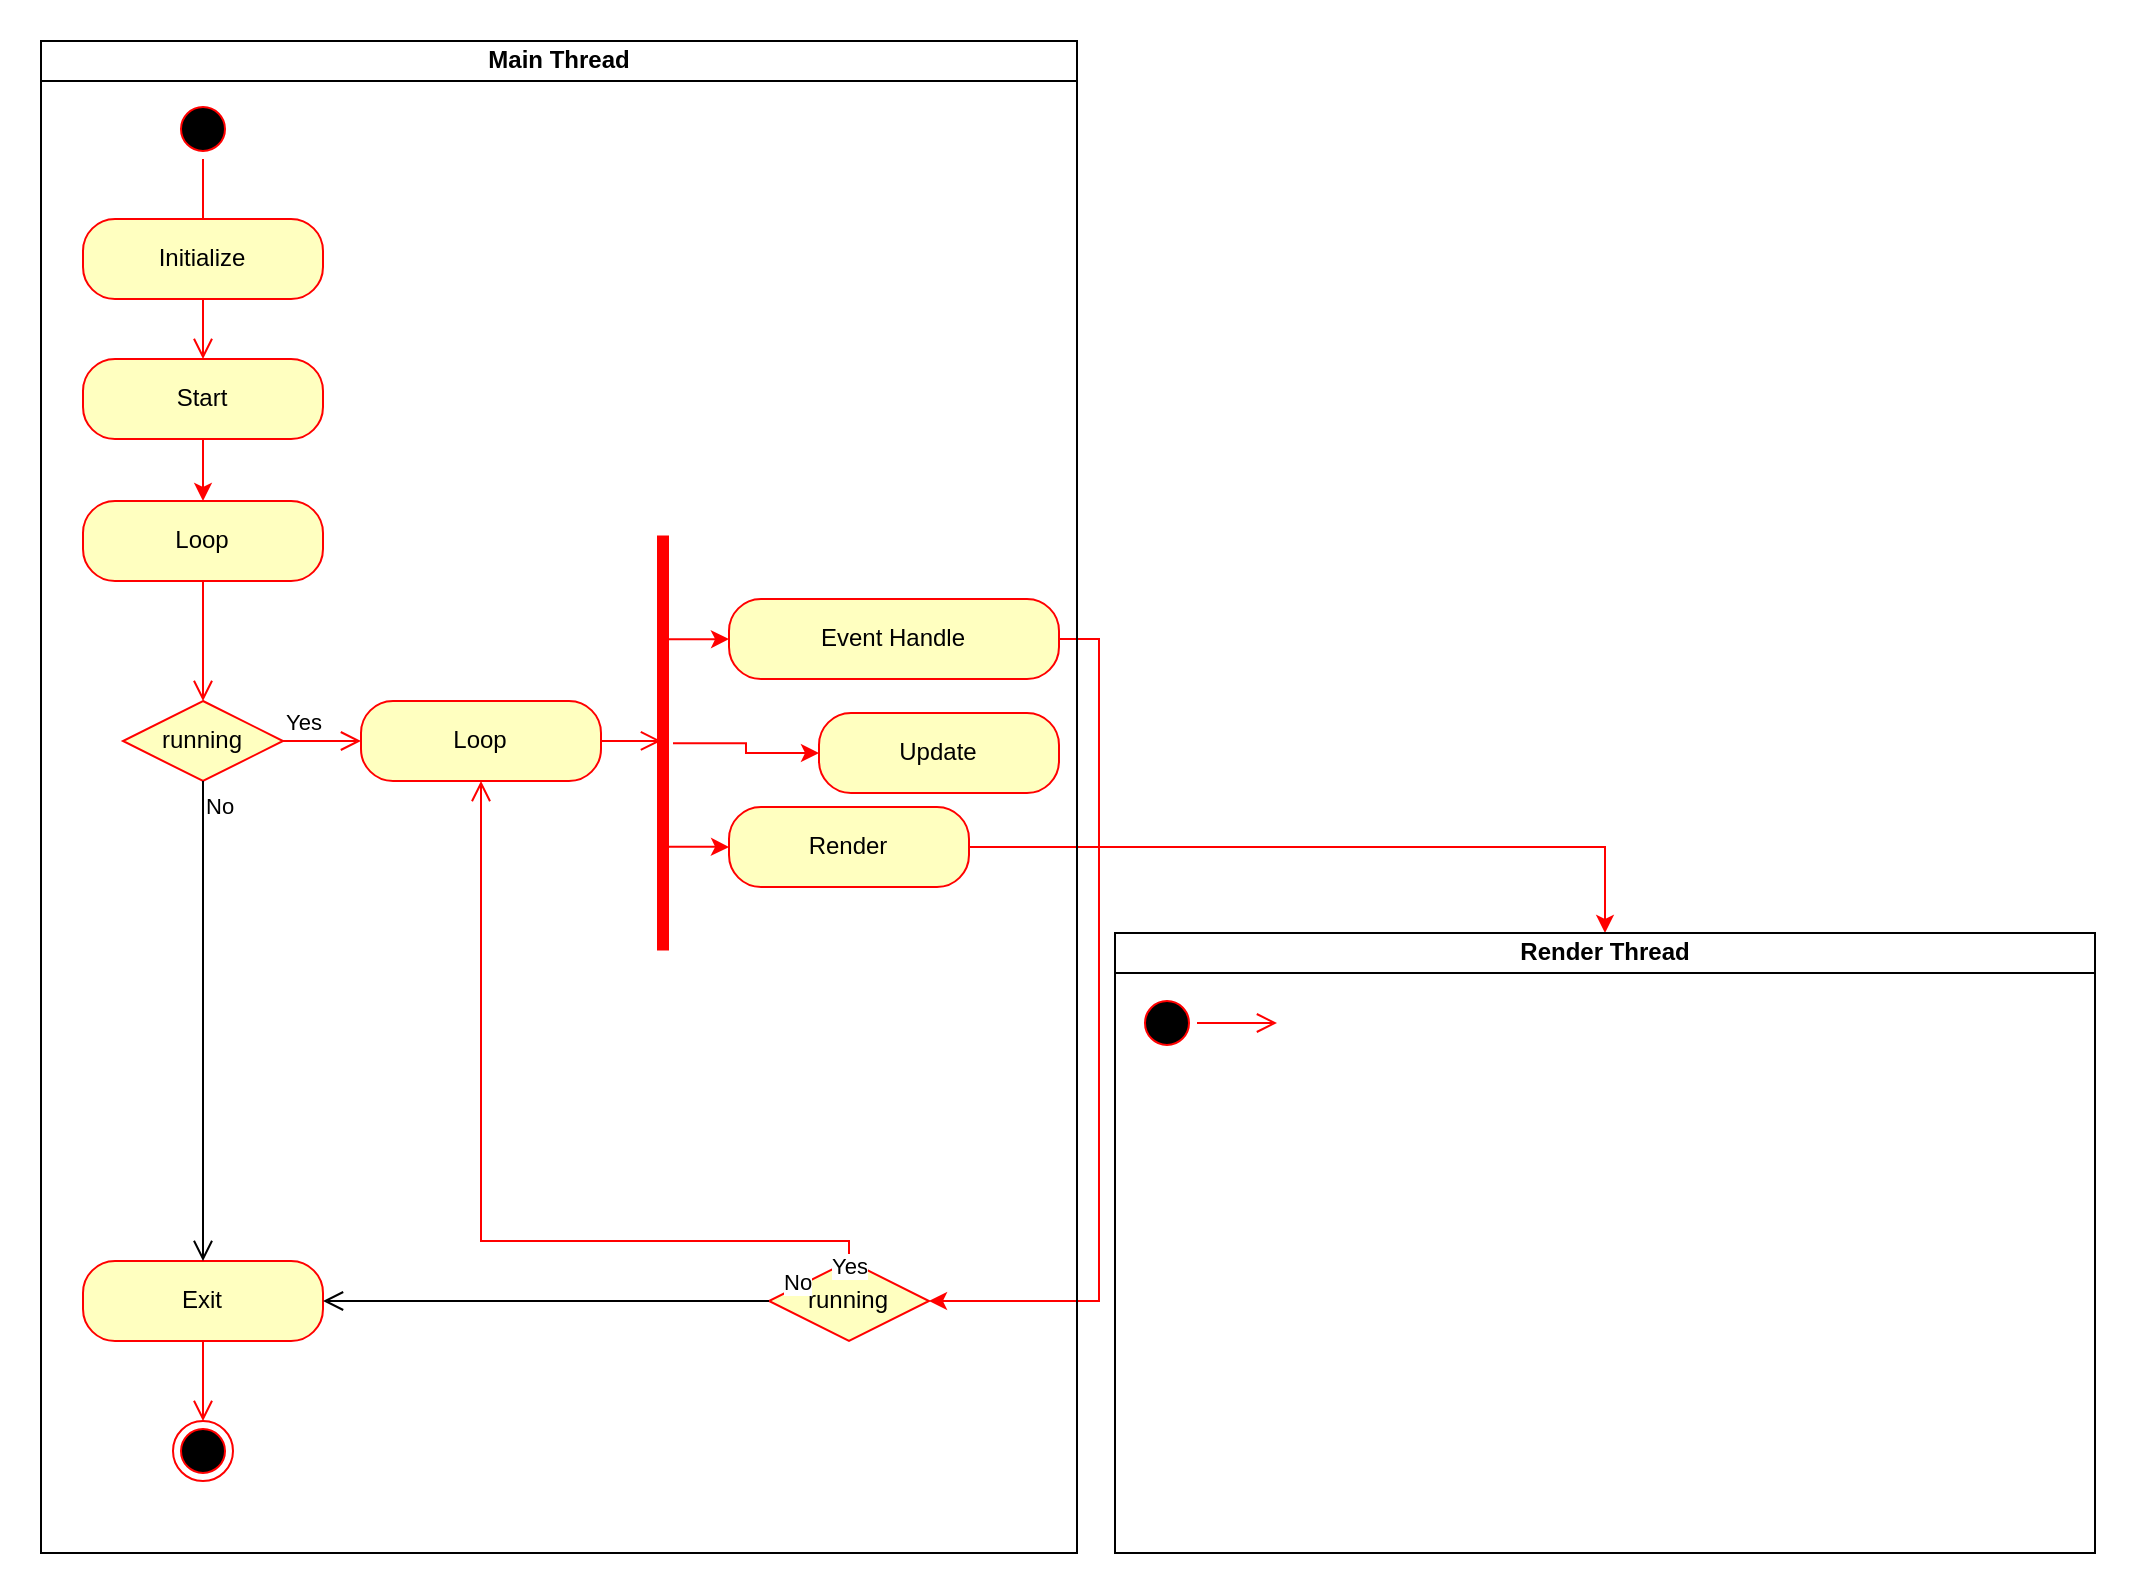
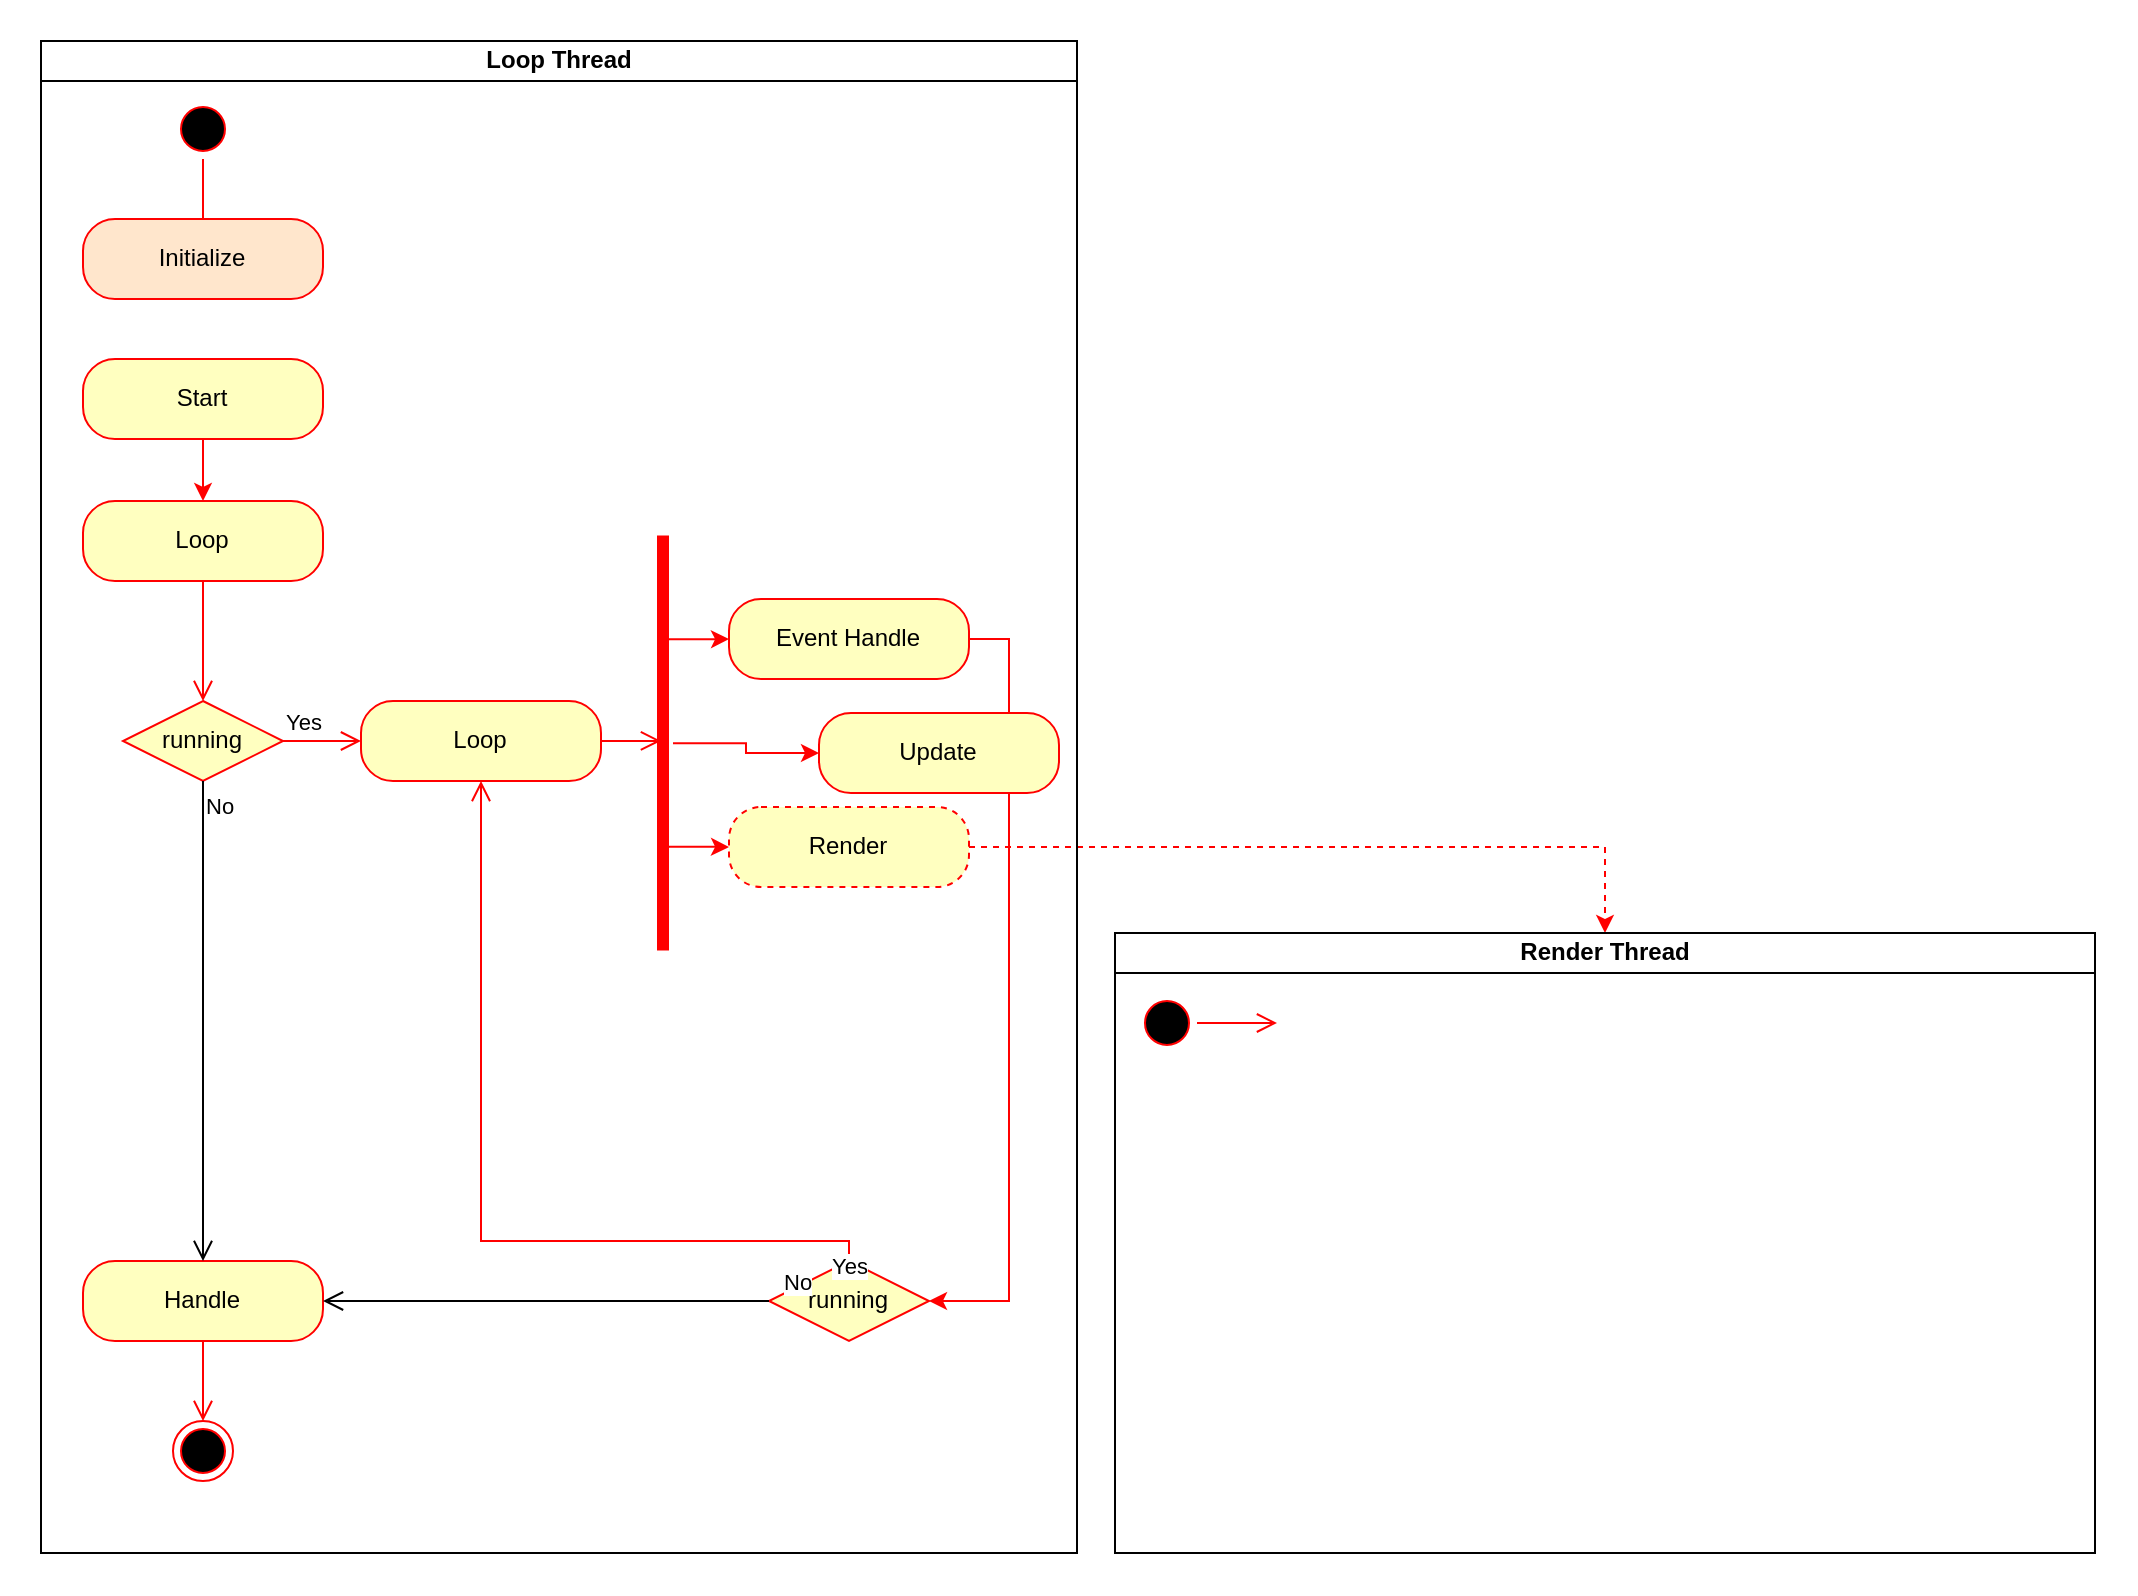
node "Main Thread": label "Main Thread" -> "Loop Thread"
node "Initialize": fillcolor #ffffc0 -> #ffe6cc
edge "Initialize" -> "Start": removed
node "Event Handle": size 330x80 -> 240x80
node "Render": style solid -> dashed
edge "Render" -> "Render Thread": style solid -> dashed
node "Exit": label "Exit" -> "Handle"
